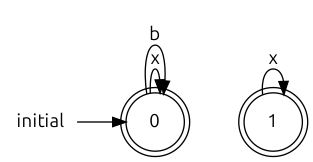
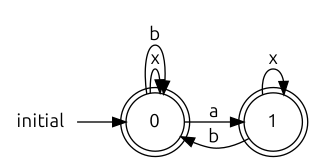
edge "0" -> "1": added, label "a"
edge "1" -> "0": added, label "b"
